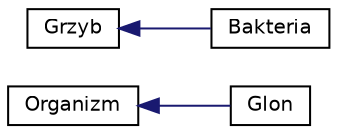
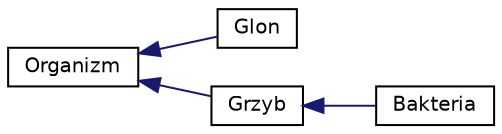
edge "Grzyb" -> "Organizm": added
